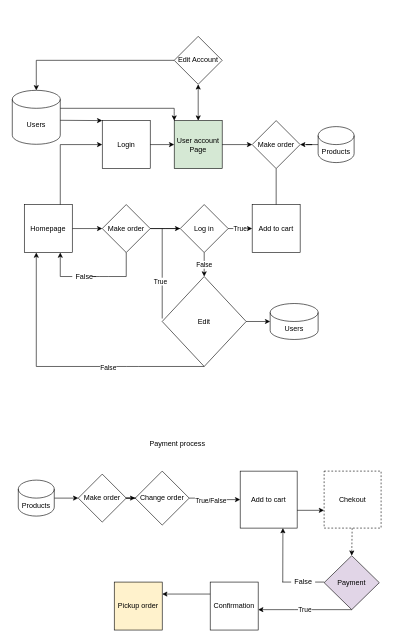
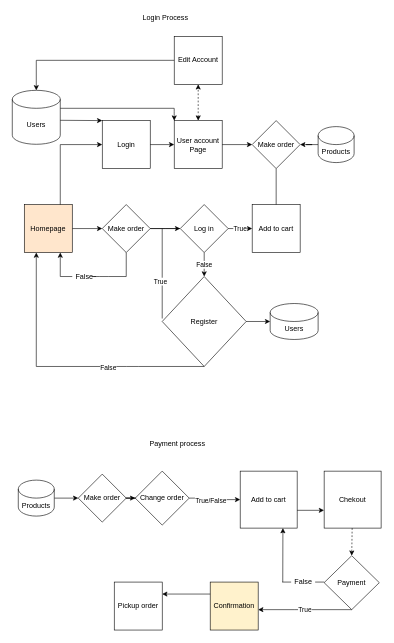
node "Login Process": added
node "Edit Account": shape diamond -> rectangle
edge "Edit Account" -- "User account Page": style solid -> dashed
node "User account Page": fillcolor #d5e8d4 -> #ffffff
node "Homepage": fillcolor #ffffff -> #ffe6cc
node "Edit": label "Edit" -> "Register"
node "Chekout": style dashed -> solid
node "Payment": fillcolor #e1d5e7 -> #ffffff
node "Pickup order": fillcolor #fff2cc -> #ffffff
node "Confirmation": fillcolor #ffffff -> #fff2cc
